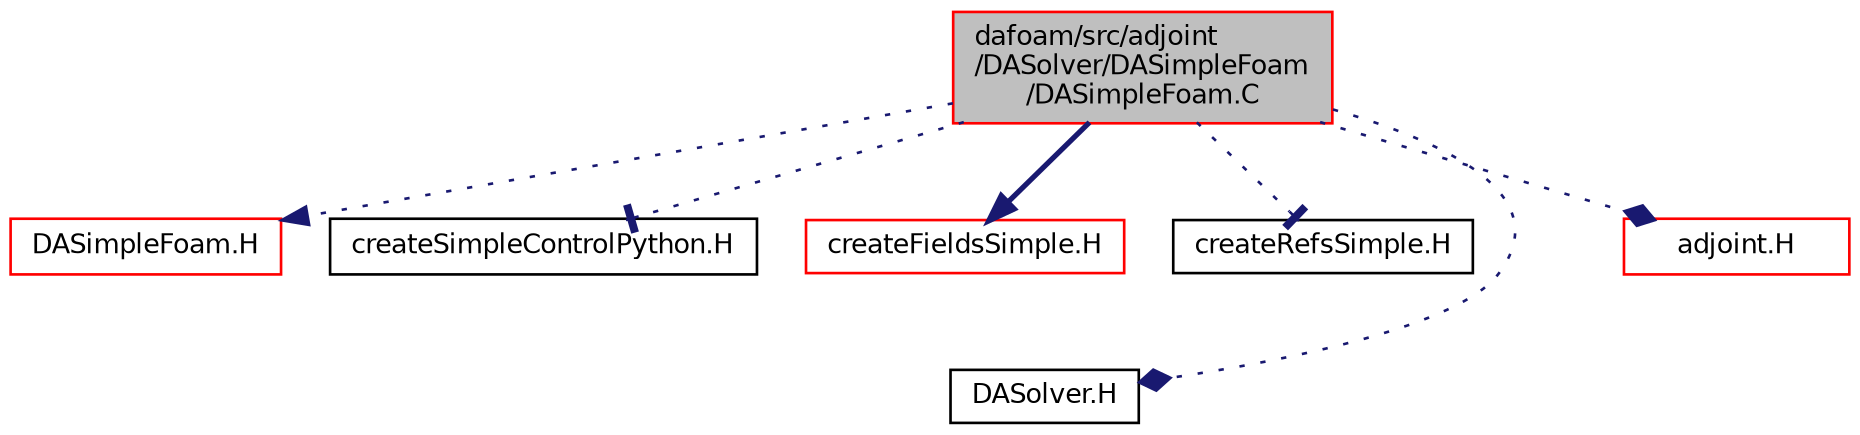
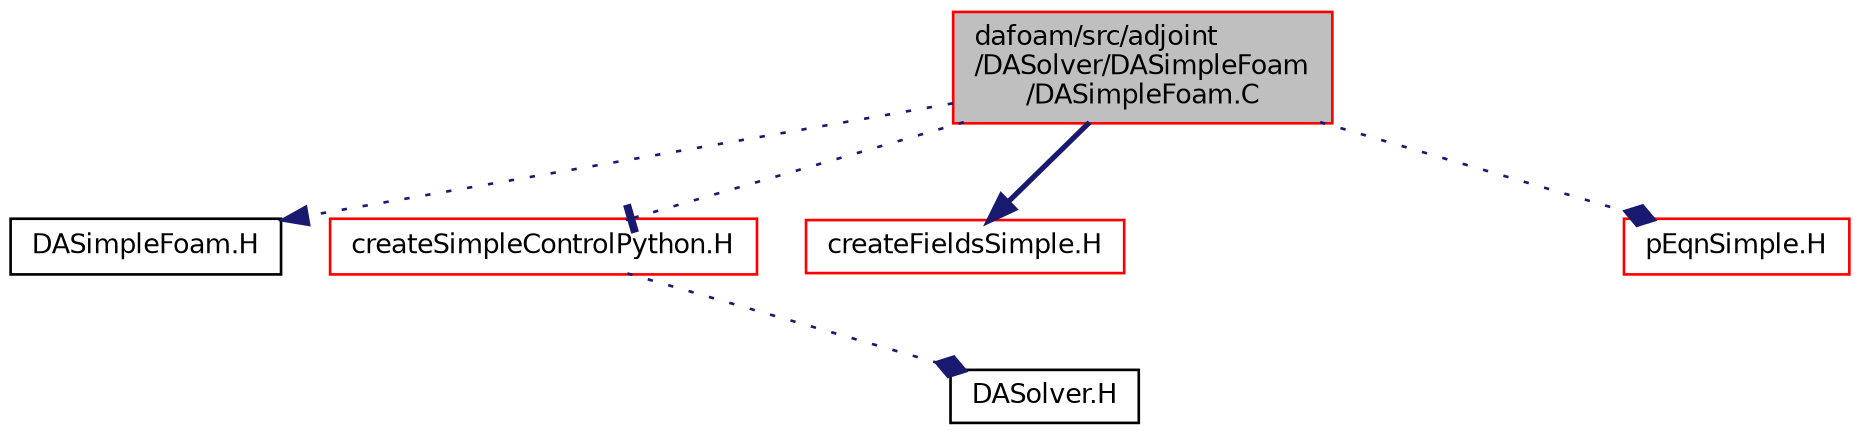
node "DASimpleFoam.H": color red -> black
node "createSimpleControlPython.H": color black -> red
node "createRefsSimple.H": removed
node "adjoint.H": label "adjoint.H" -> "pEqnSimple.H"
edge "dafoam/src/adjoint /DASolver/DASimpleFoam /DASimpleFoam.C" -> "DASolver.H": now "createSimpleControlPython.H" -> "DASolver.H"
